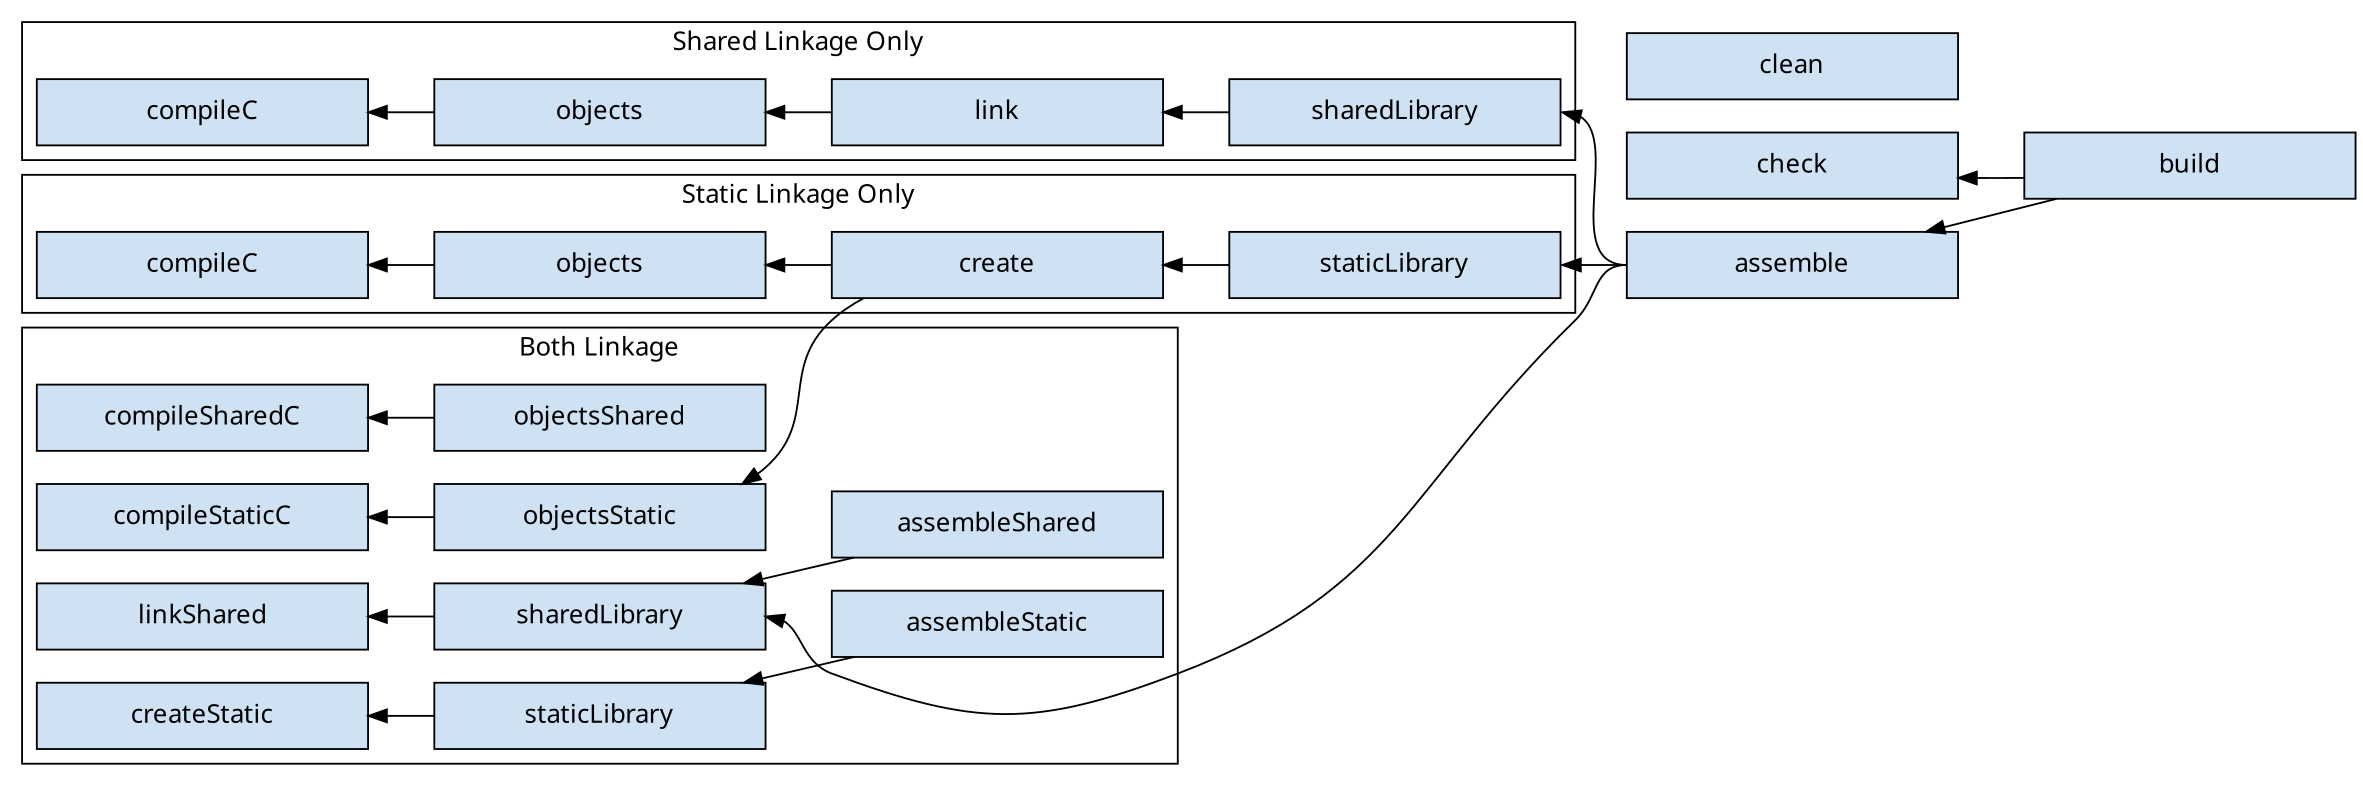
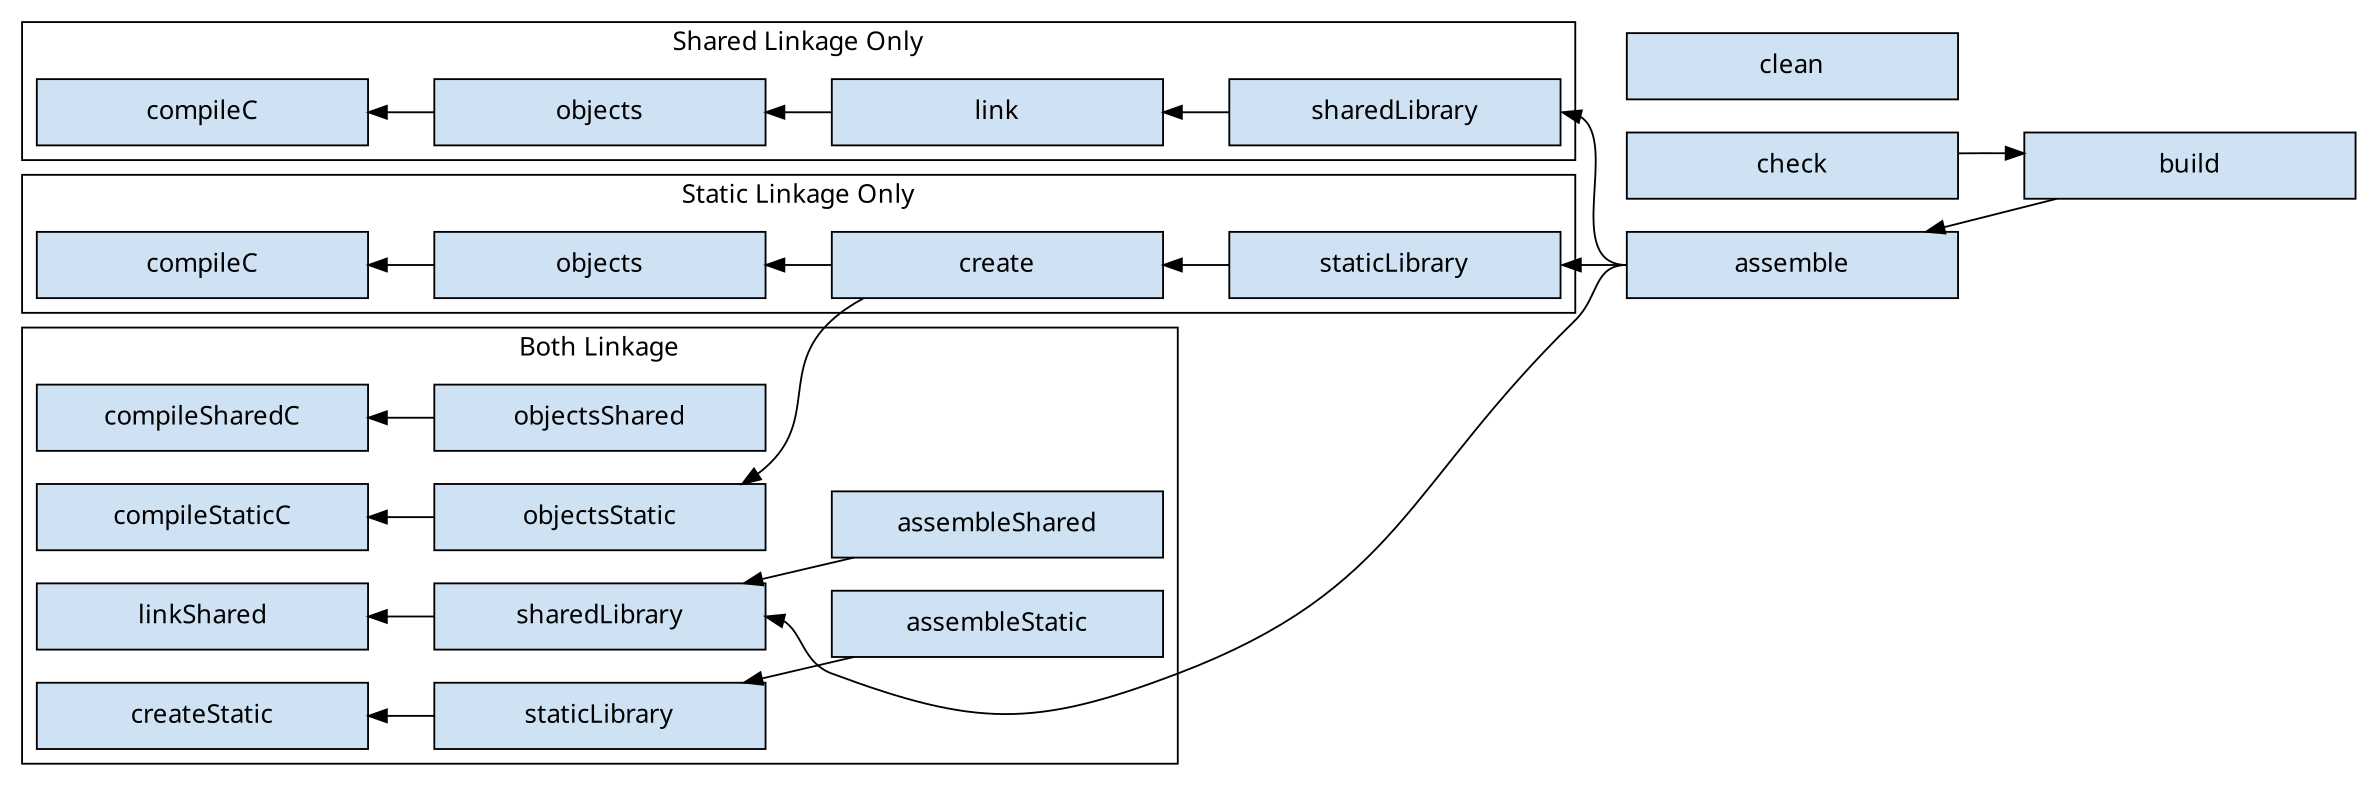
edge "build" -> "check": reversed
